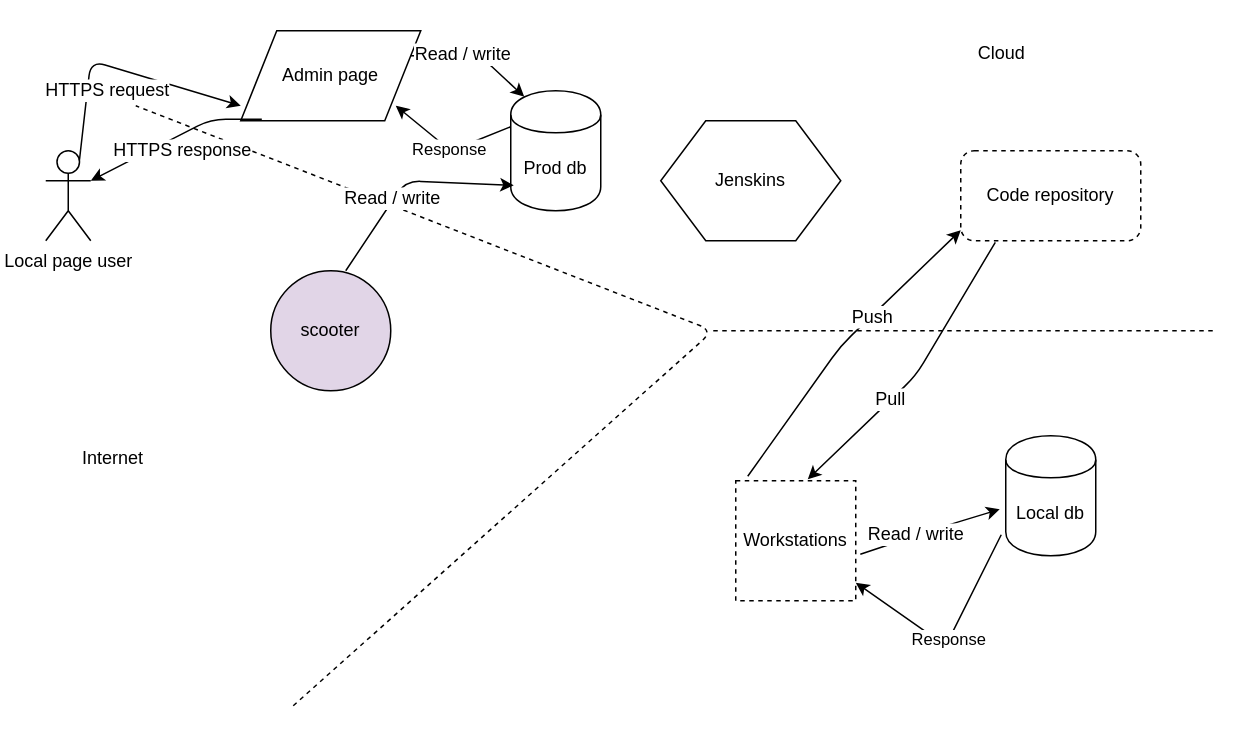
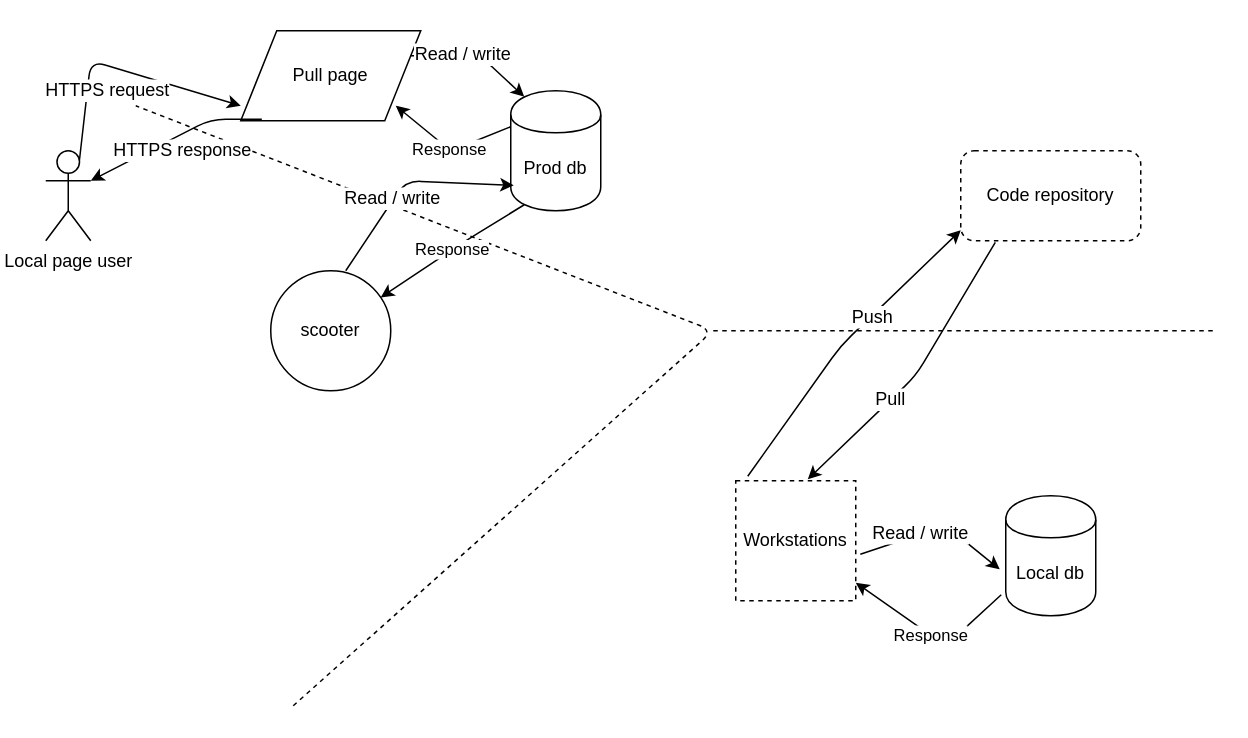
node "Cloud": removed
node "Admin page": label "Admin page" -> "Pull page"
node "Jenskins": removed
edge "Prod db" -> "scooter": added, label "Response"
node "scooter": fillcolor #e1d5e7 -> #ffffff
node "Internet": removed
node "Local db": moved (1051, 496) -> (1051, 556)
